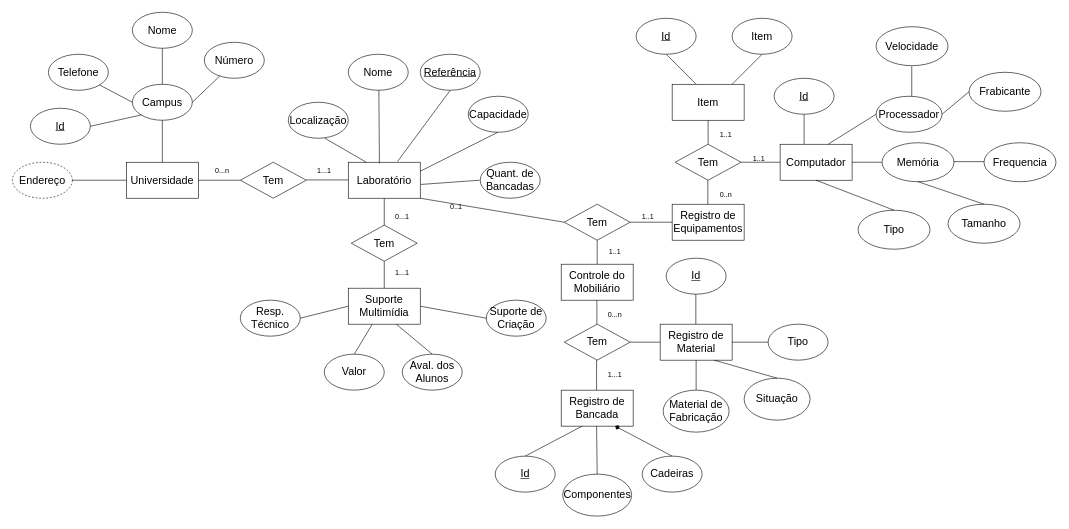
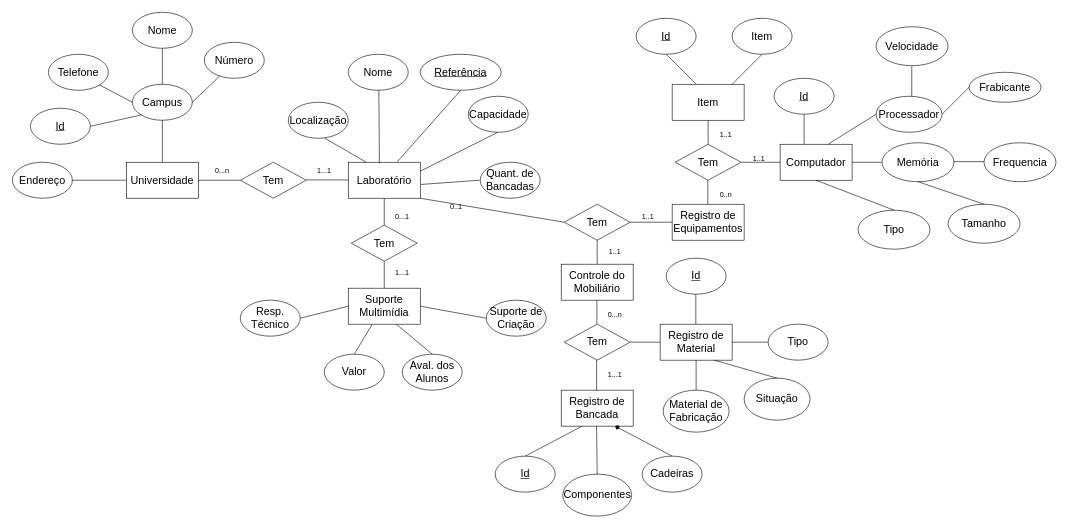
node "Referência": size 60x36 -> 81x36
node "Frabicante": size 72x39 -> 72x30
node "Endereço": style dashed -> solid
